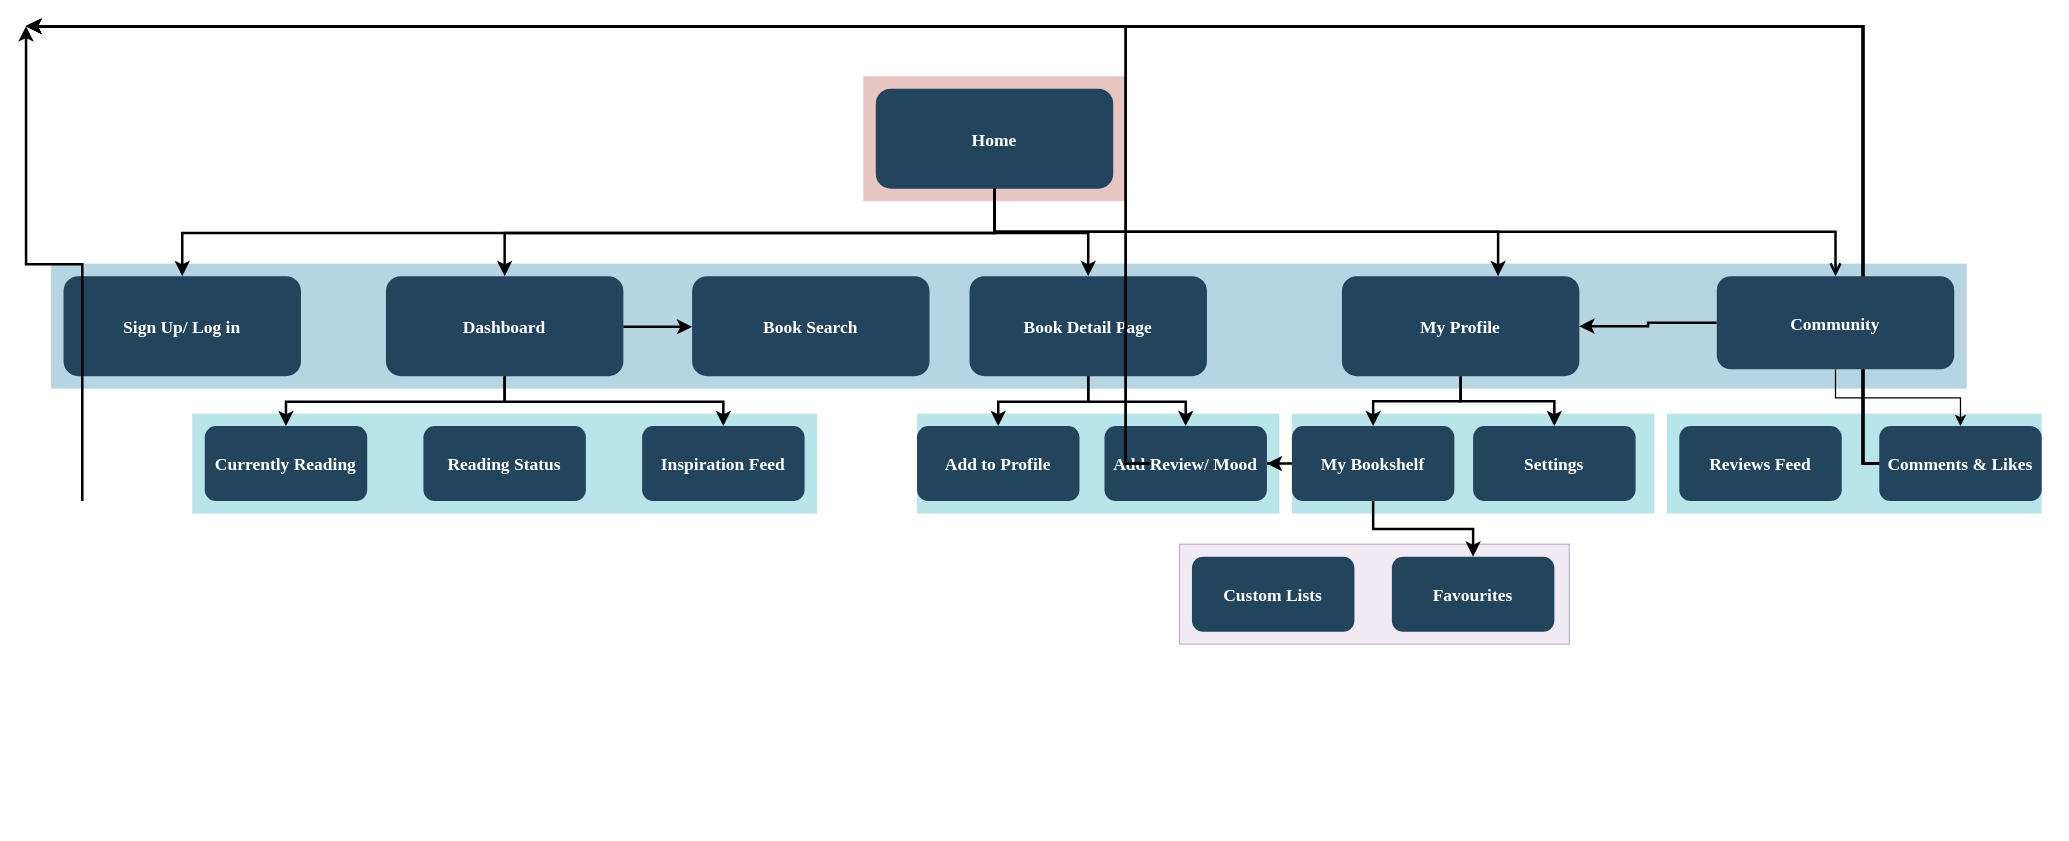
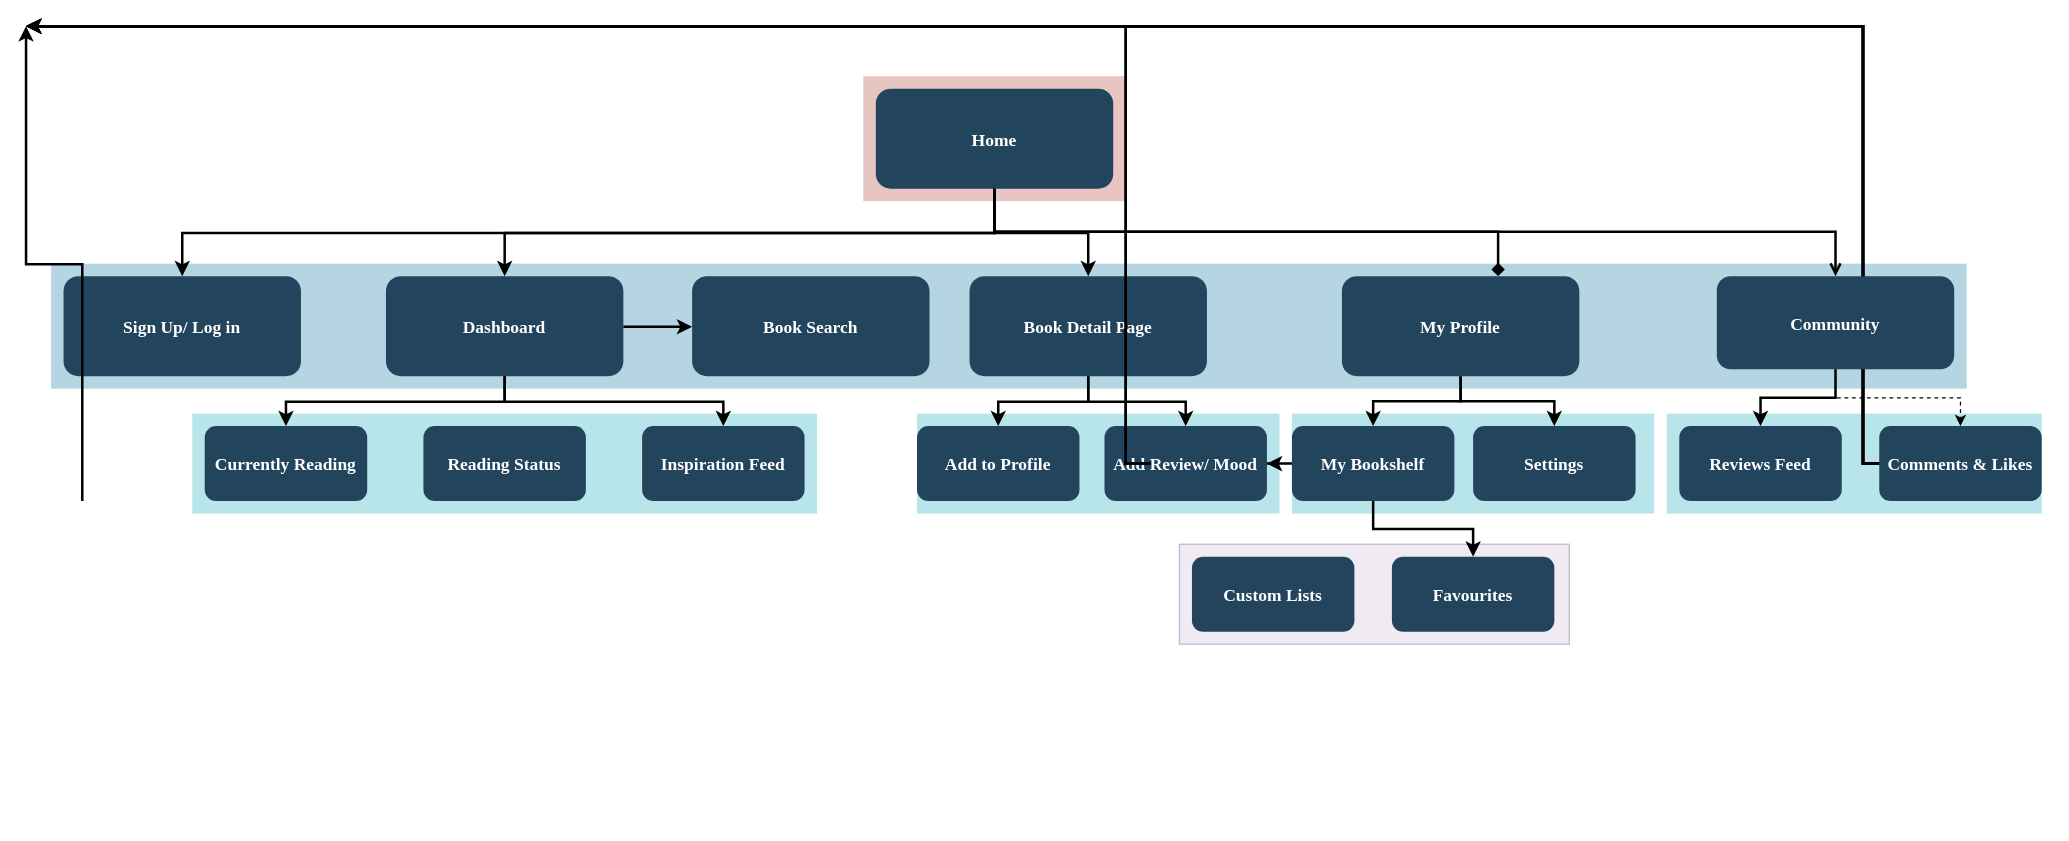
edge "Home" -> "My Profile": arrowhead classic -> diamond
edge "Community" -> "My Profile": now "Community" -> "Reviews Feed"
edge "Community" -> "Comments & Likes": style solid -> dashed
